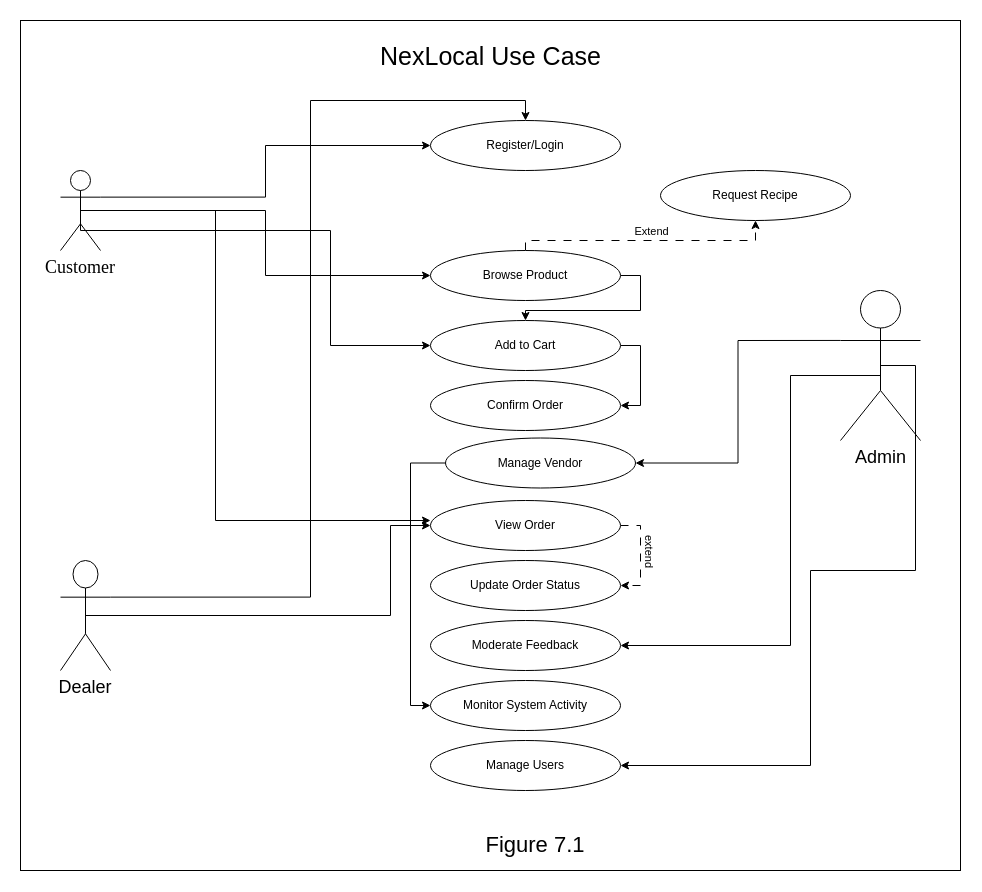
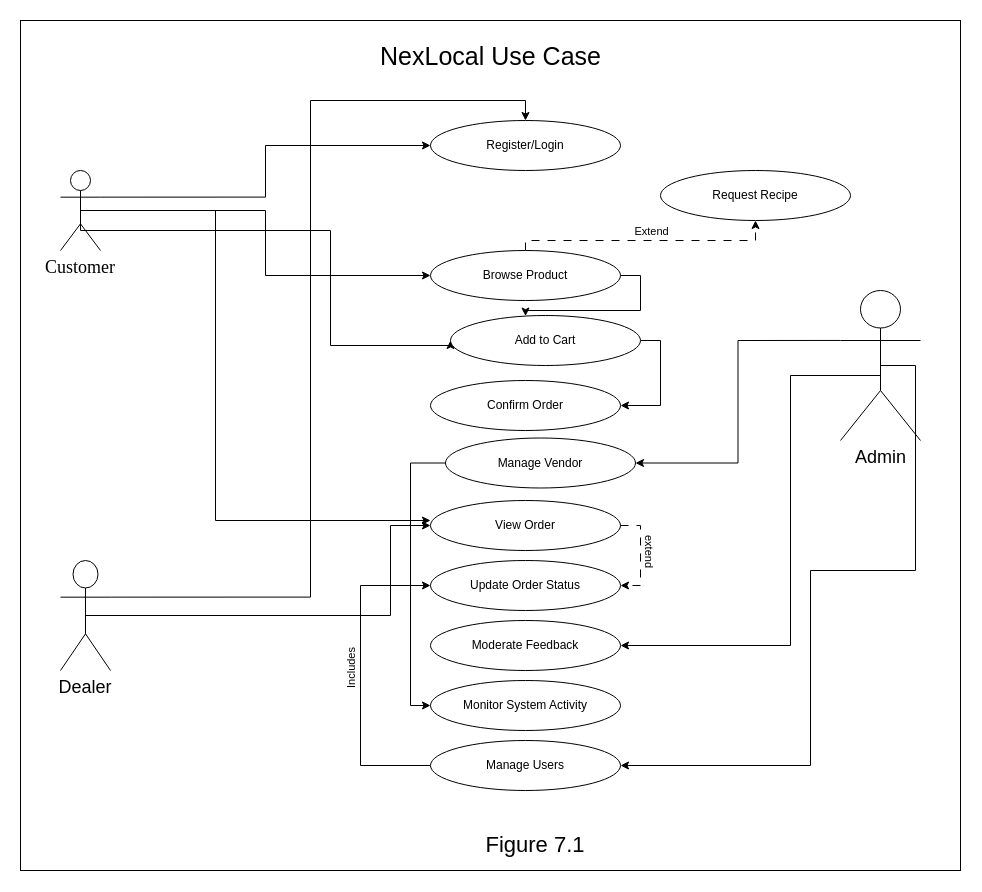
node "Add to Cart": moved (526, 346) -> (546, 341)
edge "Manage Users" -> "Update Order Status": added, label "Includes"
